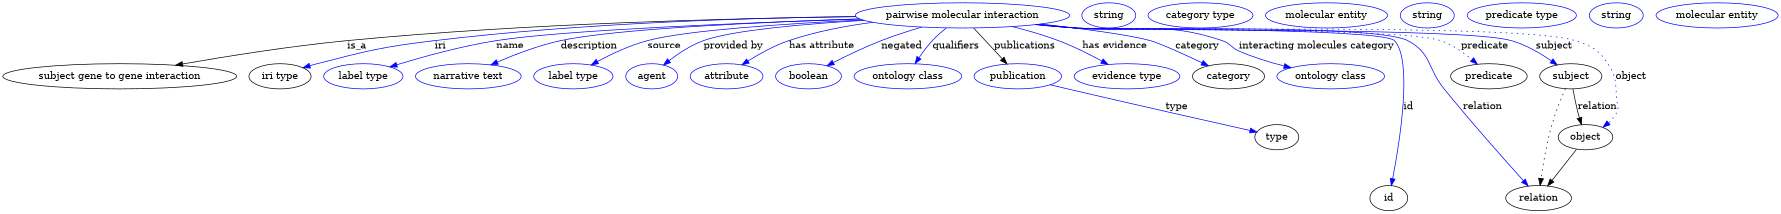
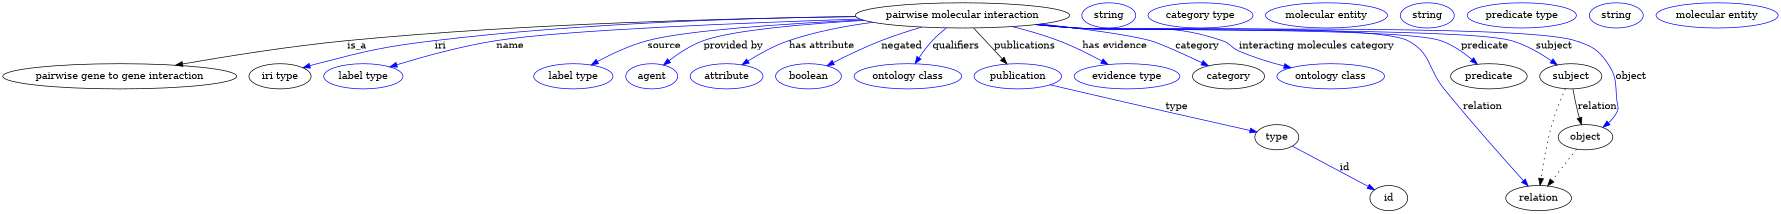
node "pairwise molecular interaction": color blue -> black
edge "pairwise molecular interaction" -> "predicate": style dotted -> solid
edge "pairwise molecular interaction" -> "object": style dotted -> solid
edge "pairwise molecular interaction" -> "id": now "type" -> "id"
node "subject gene to gene interaction": label "subject gene to gene interaction" -> "pairwise gene to gene interaction"
node "narrative text": removed
edge "object" -> "relation": style solid -> dotted
